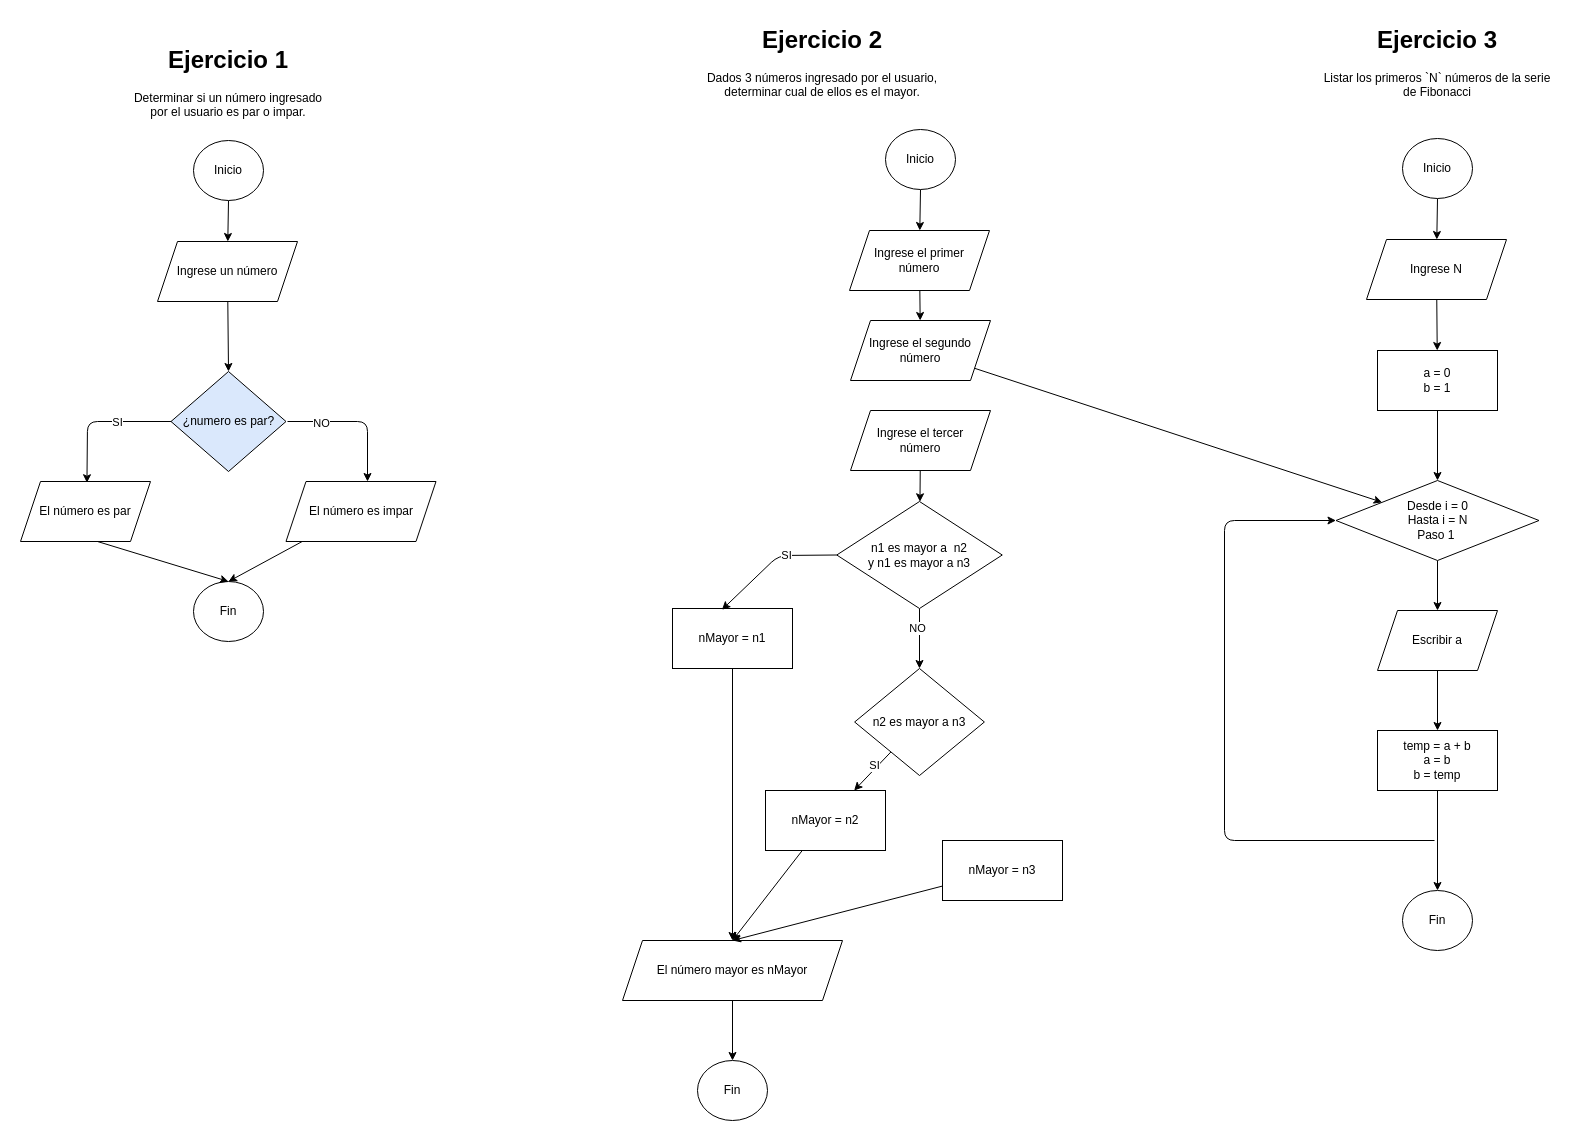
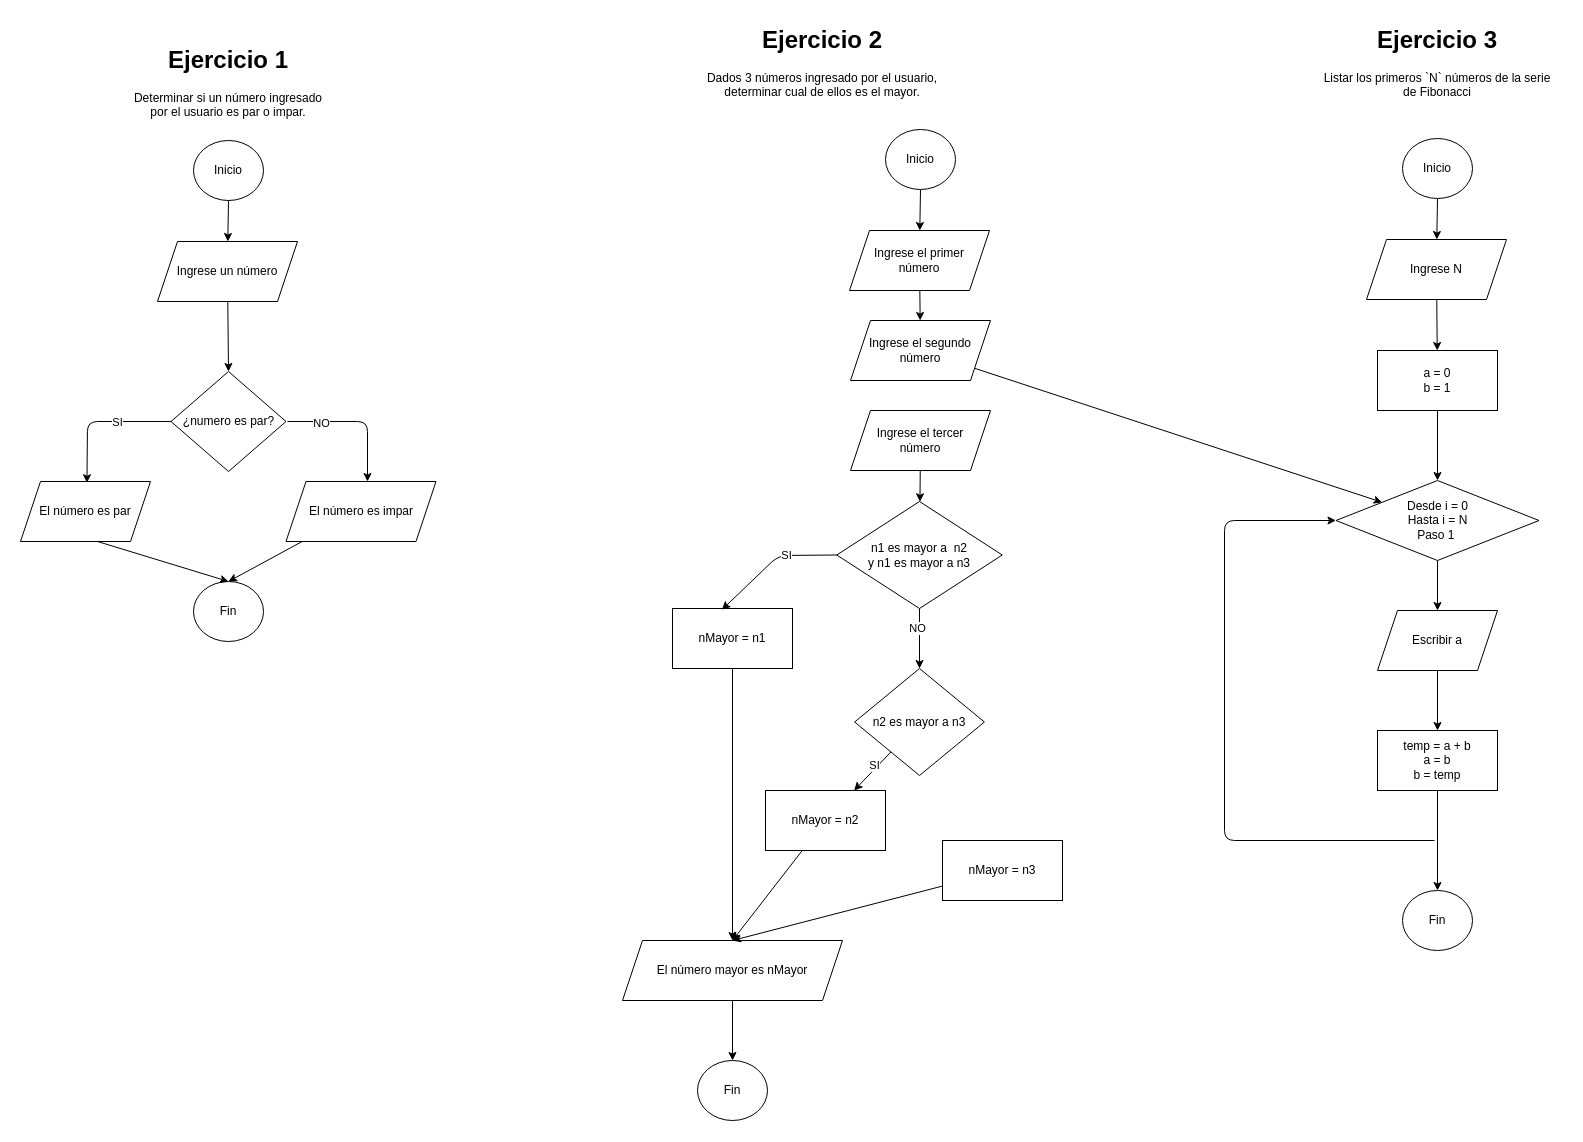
node "¿numero es par?": fillcolor #dae8fc -> #ffffff
